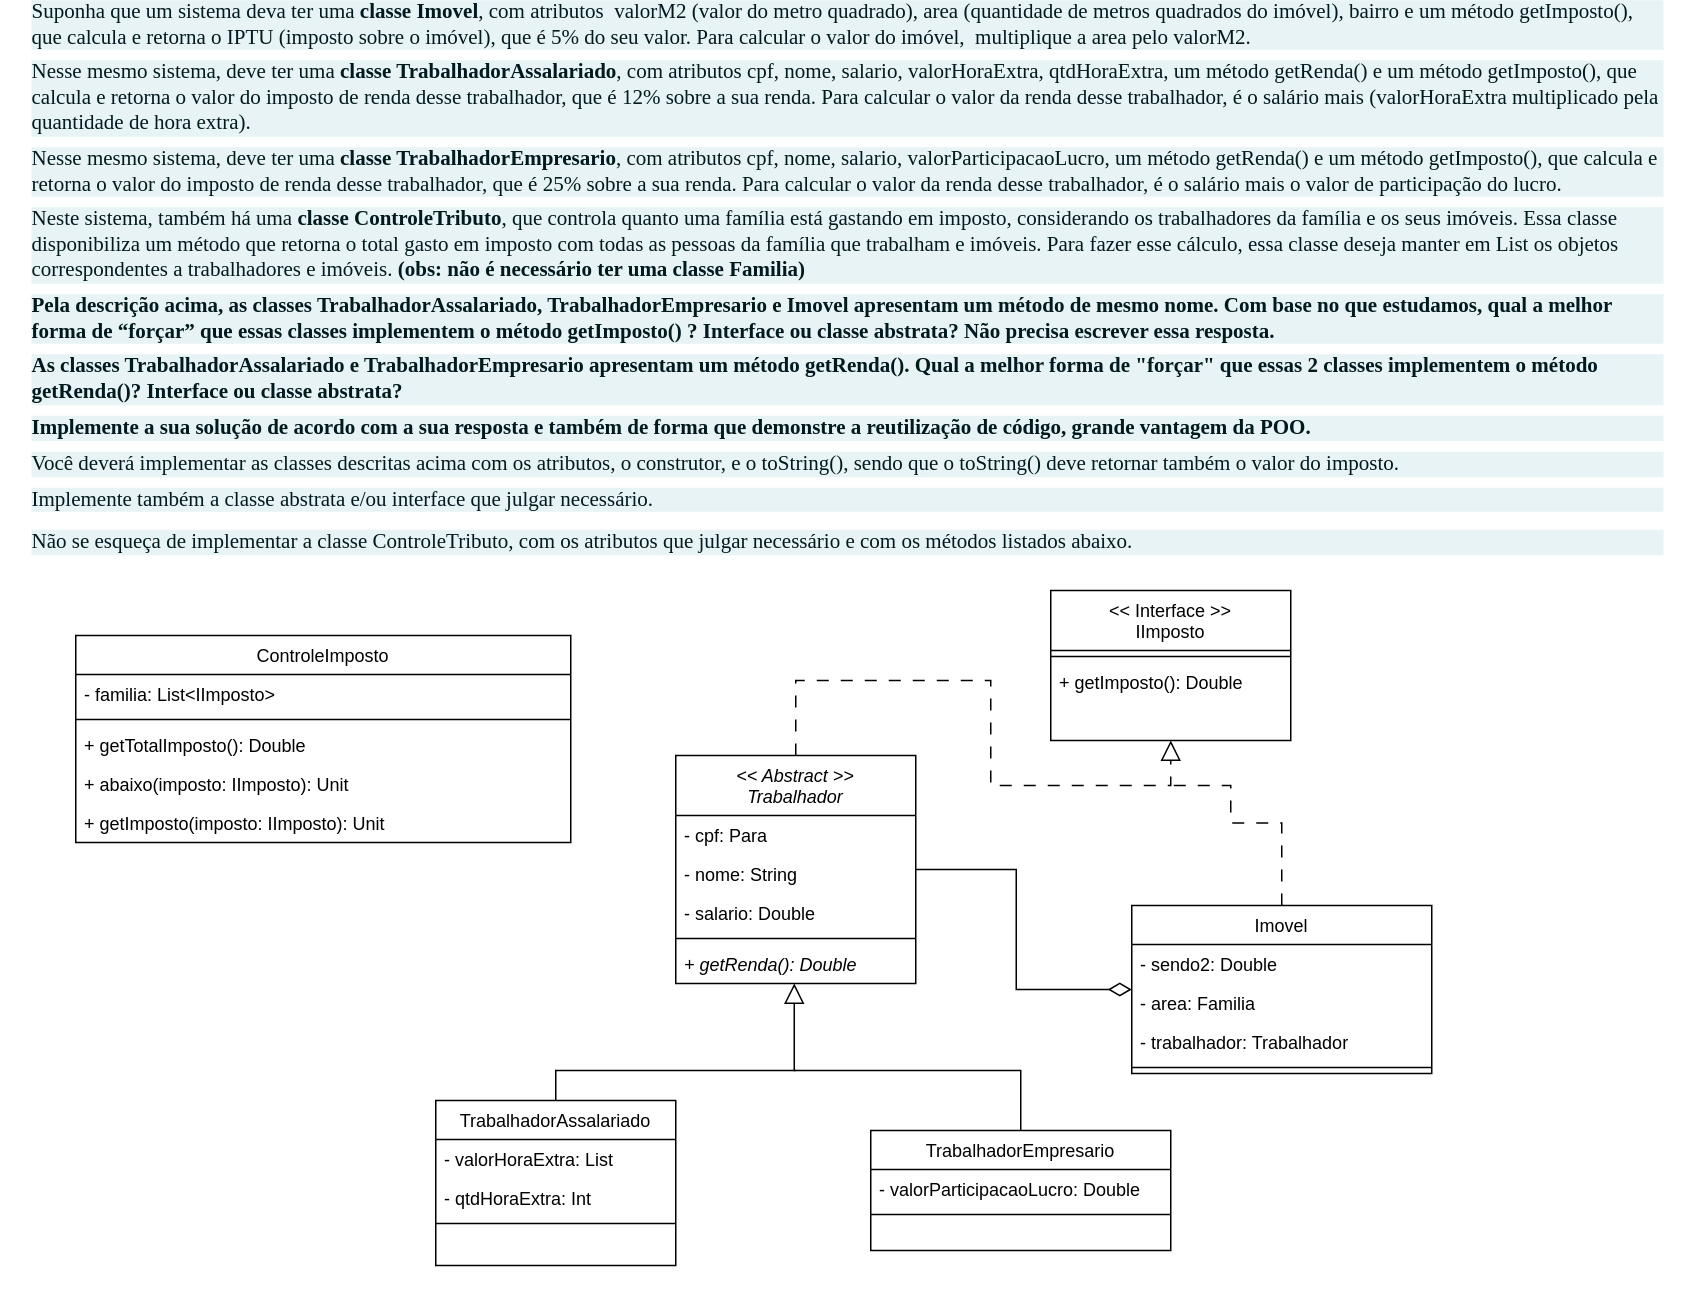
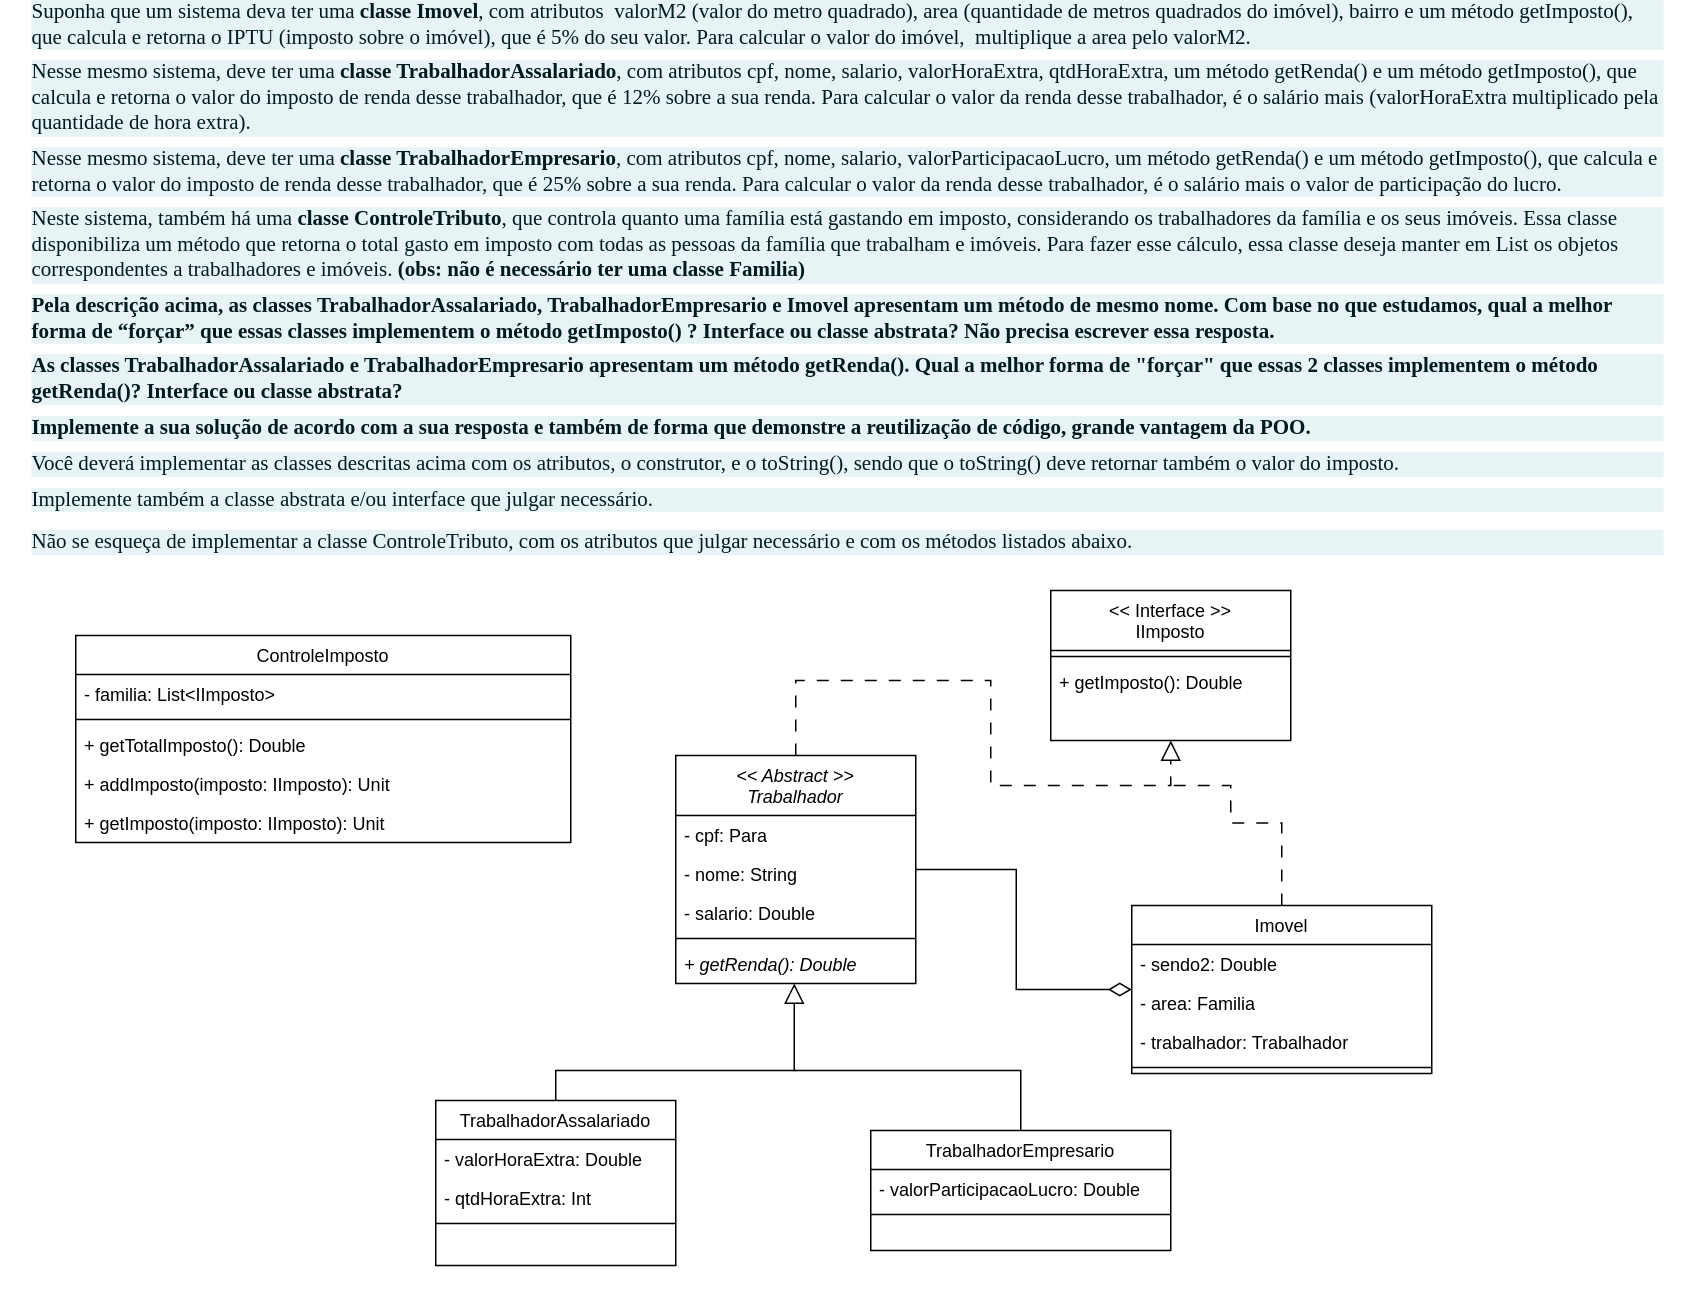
node "+ abaixo(imposto: IImposto): Unit": label "+ abaixo(imposto: IImposto): Unit" -> "+ addImposto(imposto: IImposto): Unit"
node "- valorHoraExtra: List": label "- valorHoraExtra: List" -> "- valorHoraExtra: Double"
